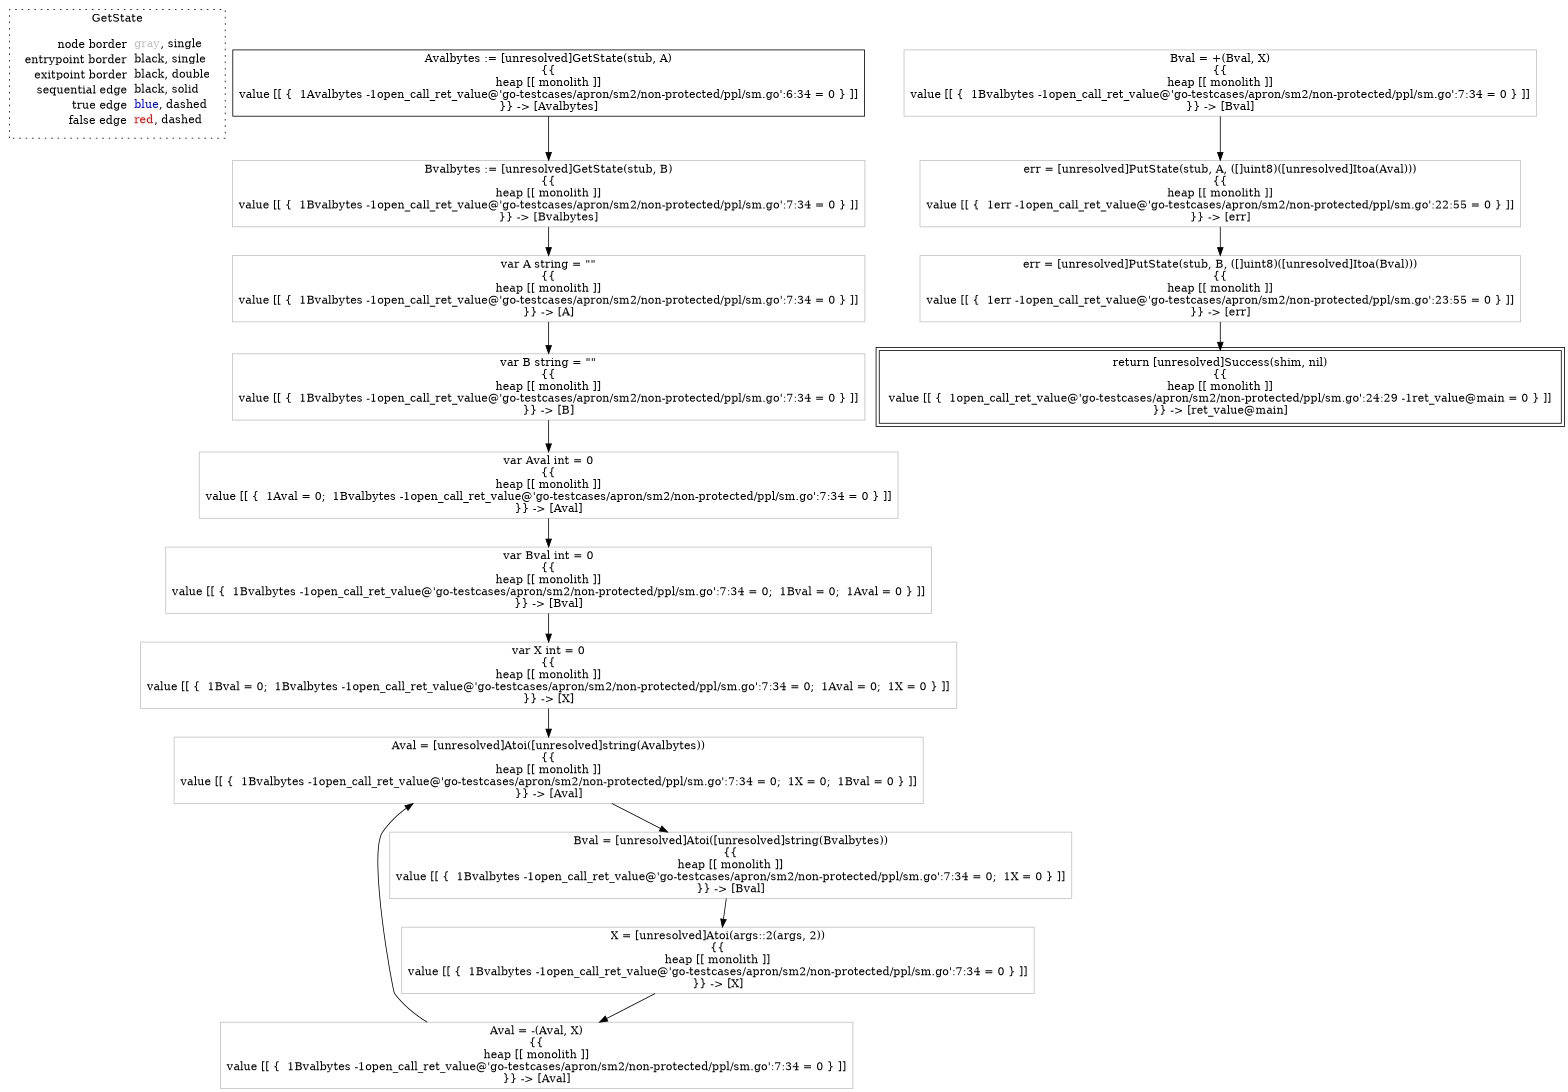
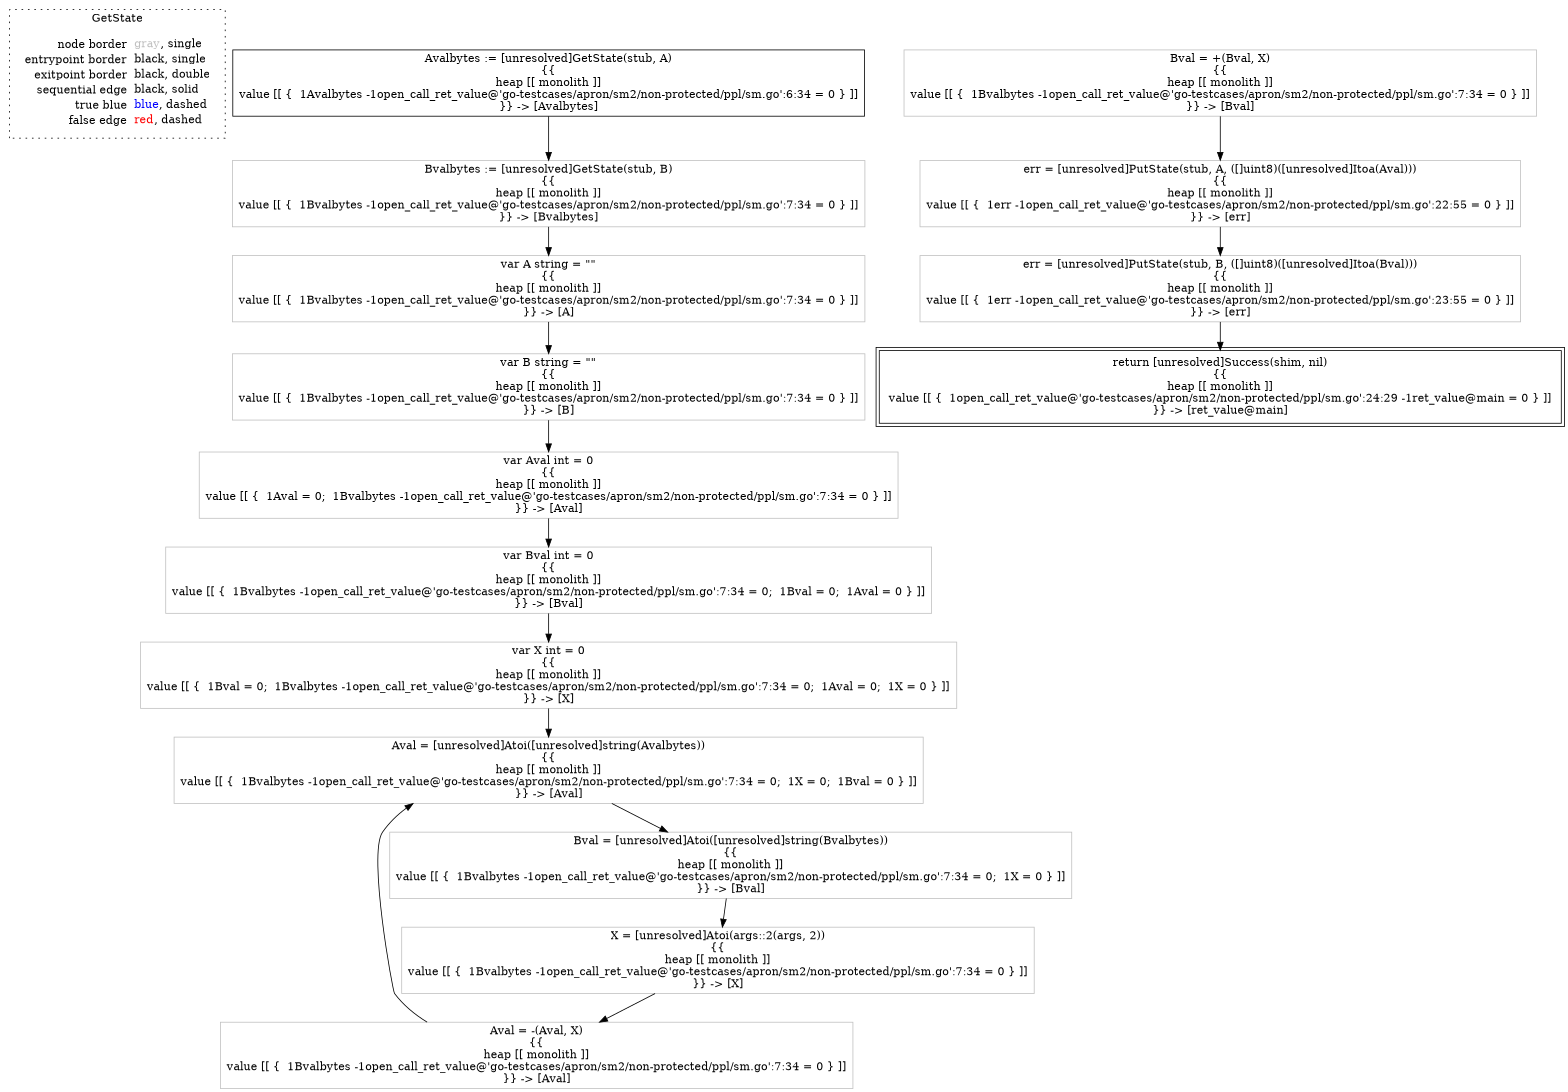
node "node border": text "true edge" -> "true blue"
